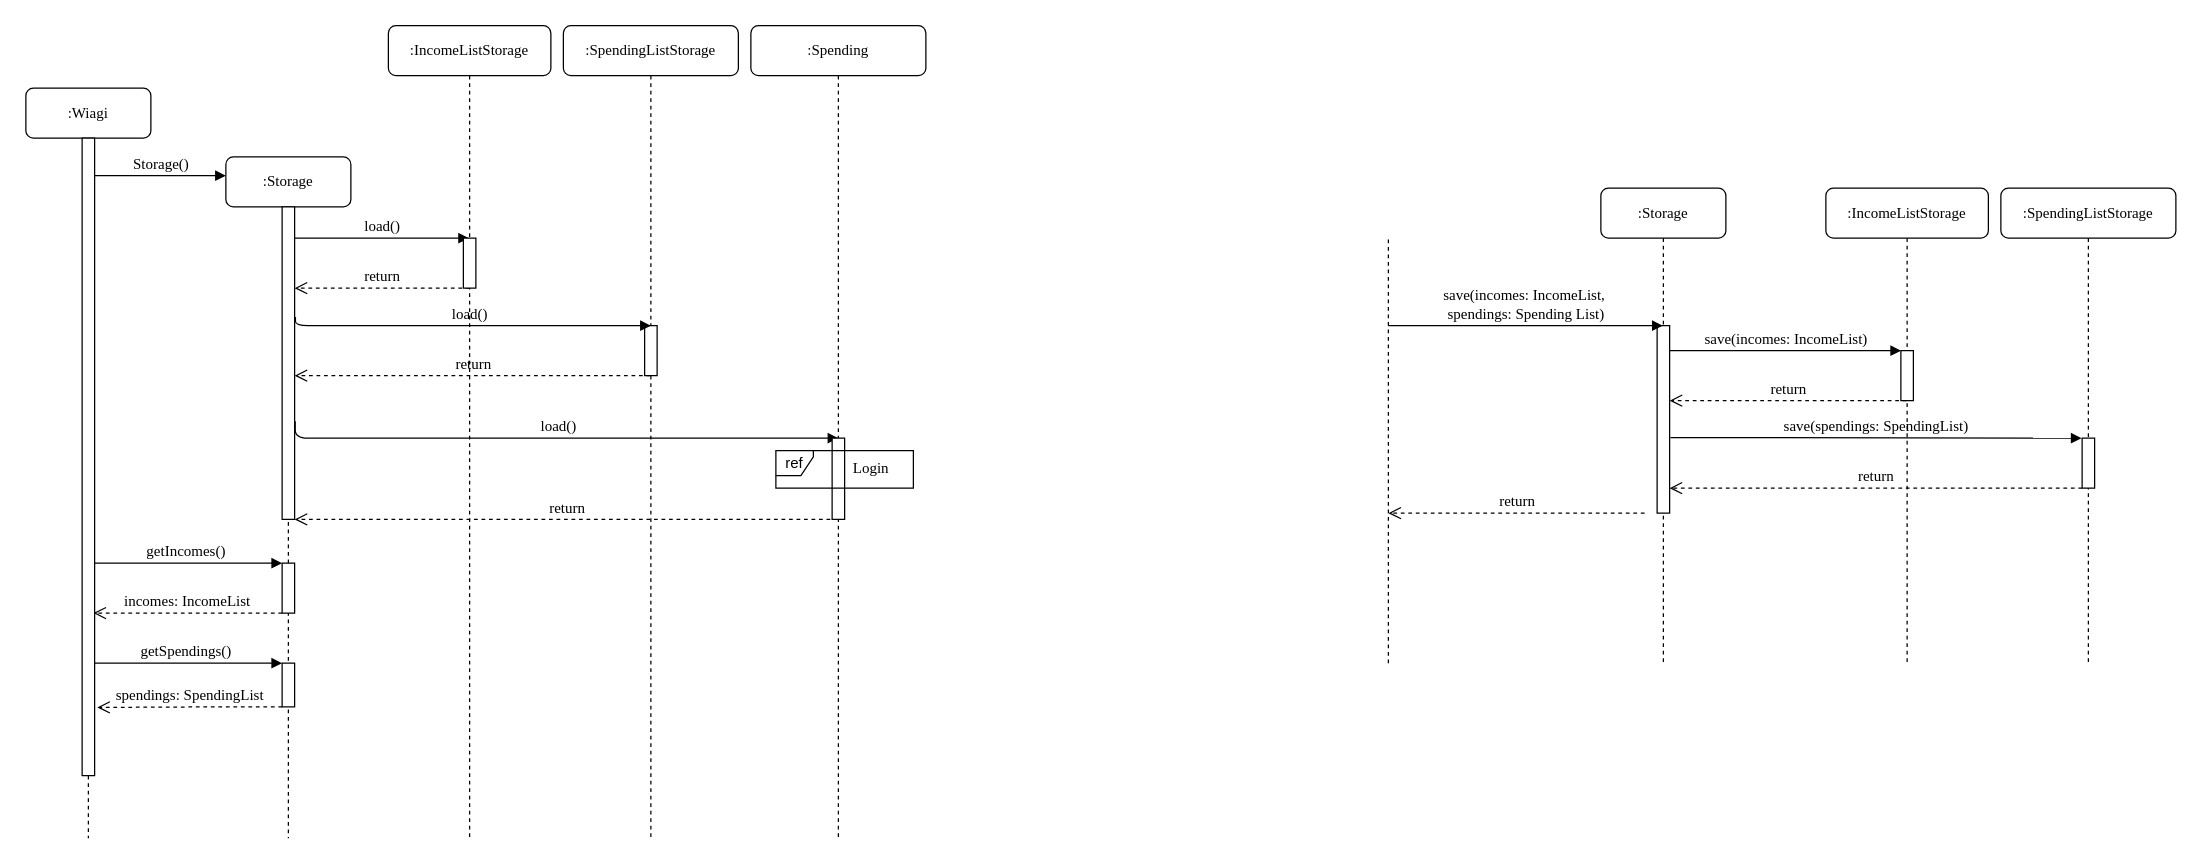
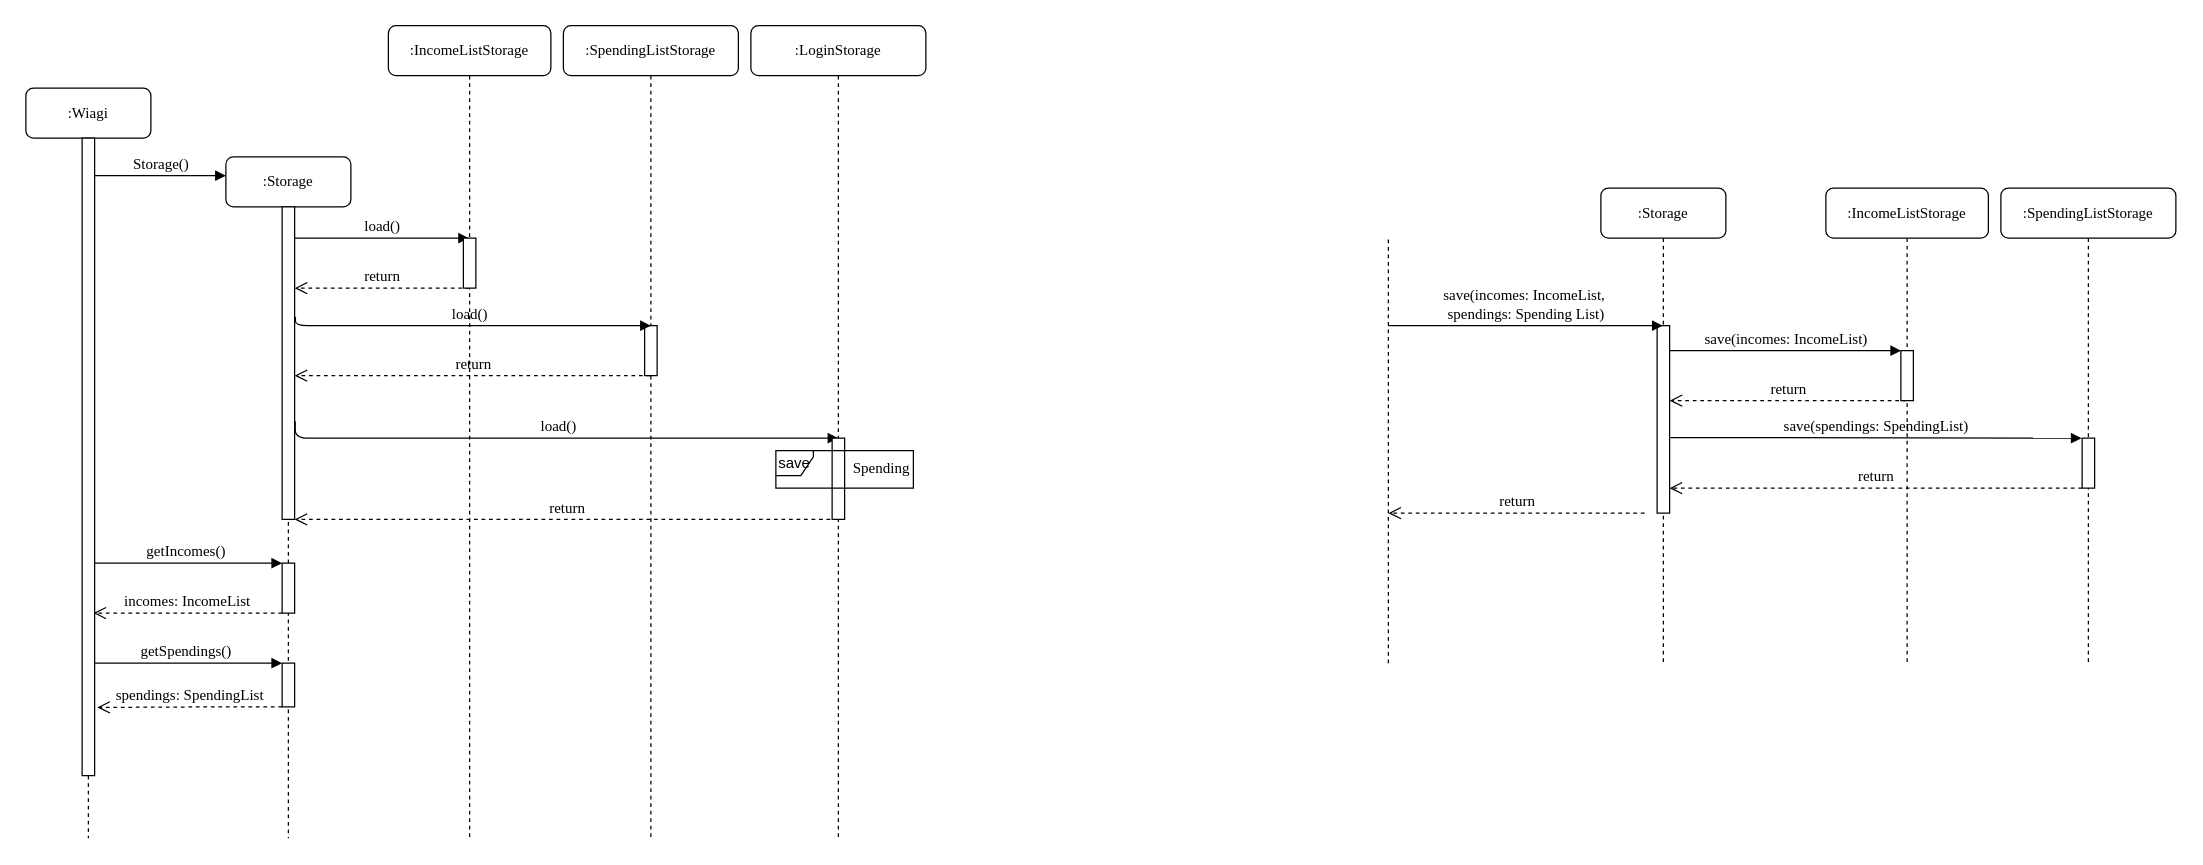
node ":Spending": label ":Spending" -> ":LoginStorage"
node "ref": label "ref" -> "save"
node "Login": label "Login" -> "Spending"
